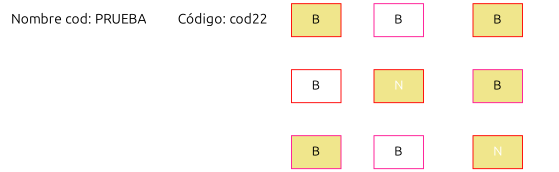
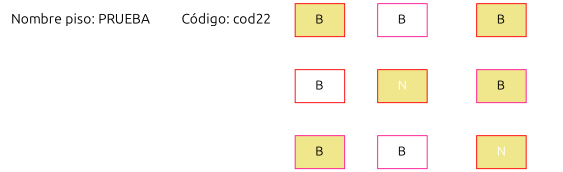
node "Nombre cod: PRUEBA": label "Nombre cod: PRUEBA" -> "Nombre piso: PRUEBA"
